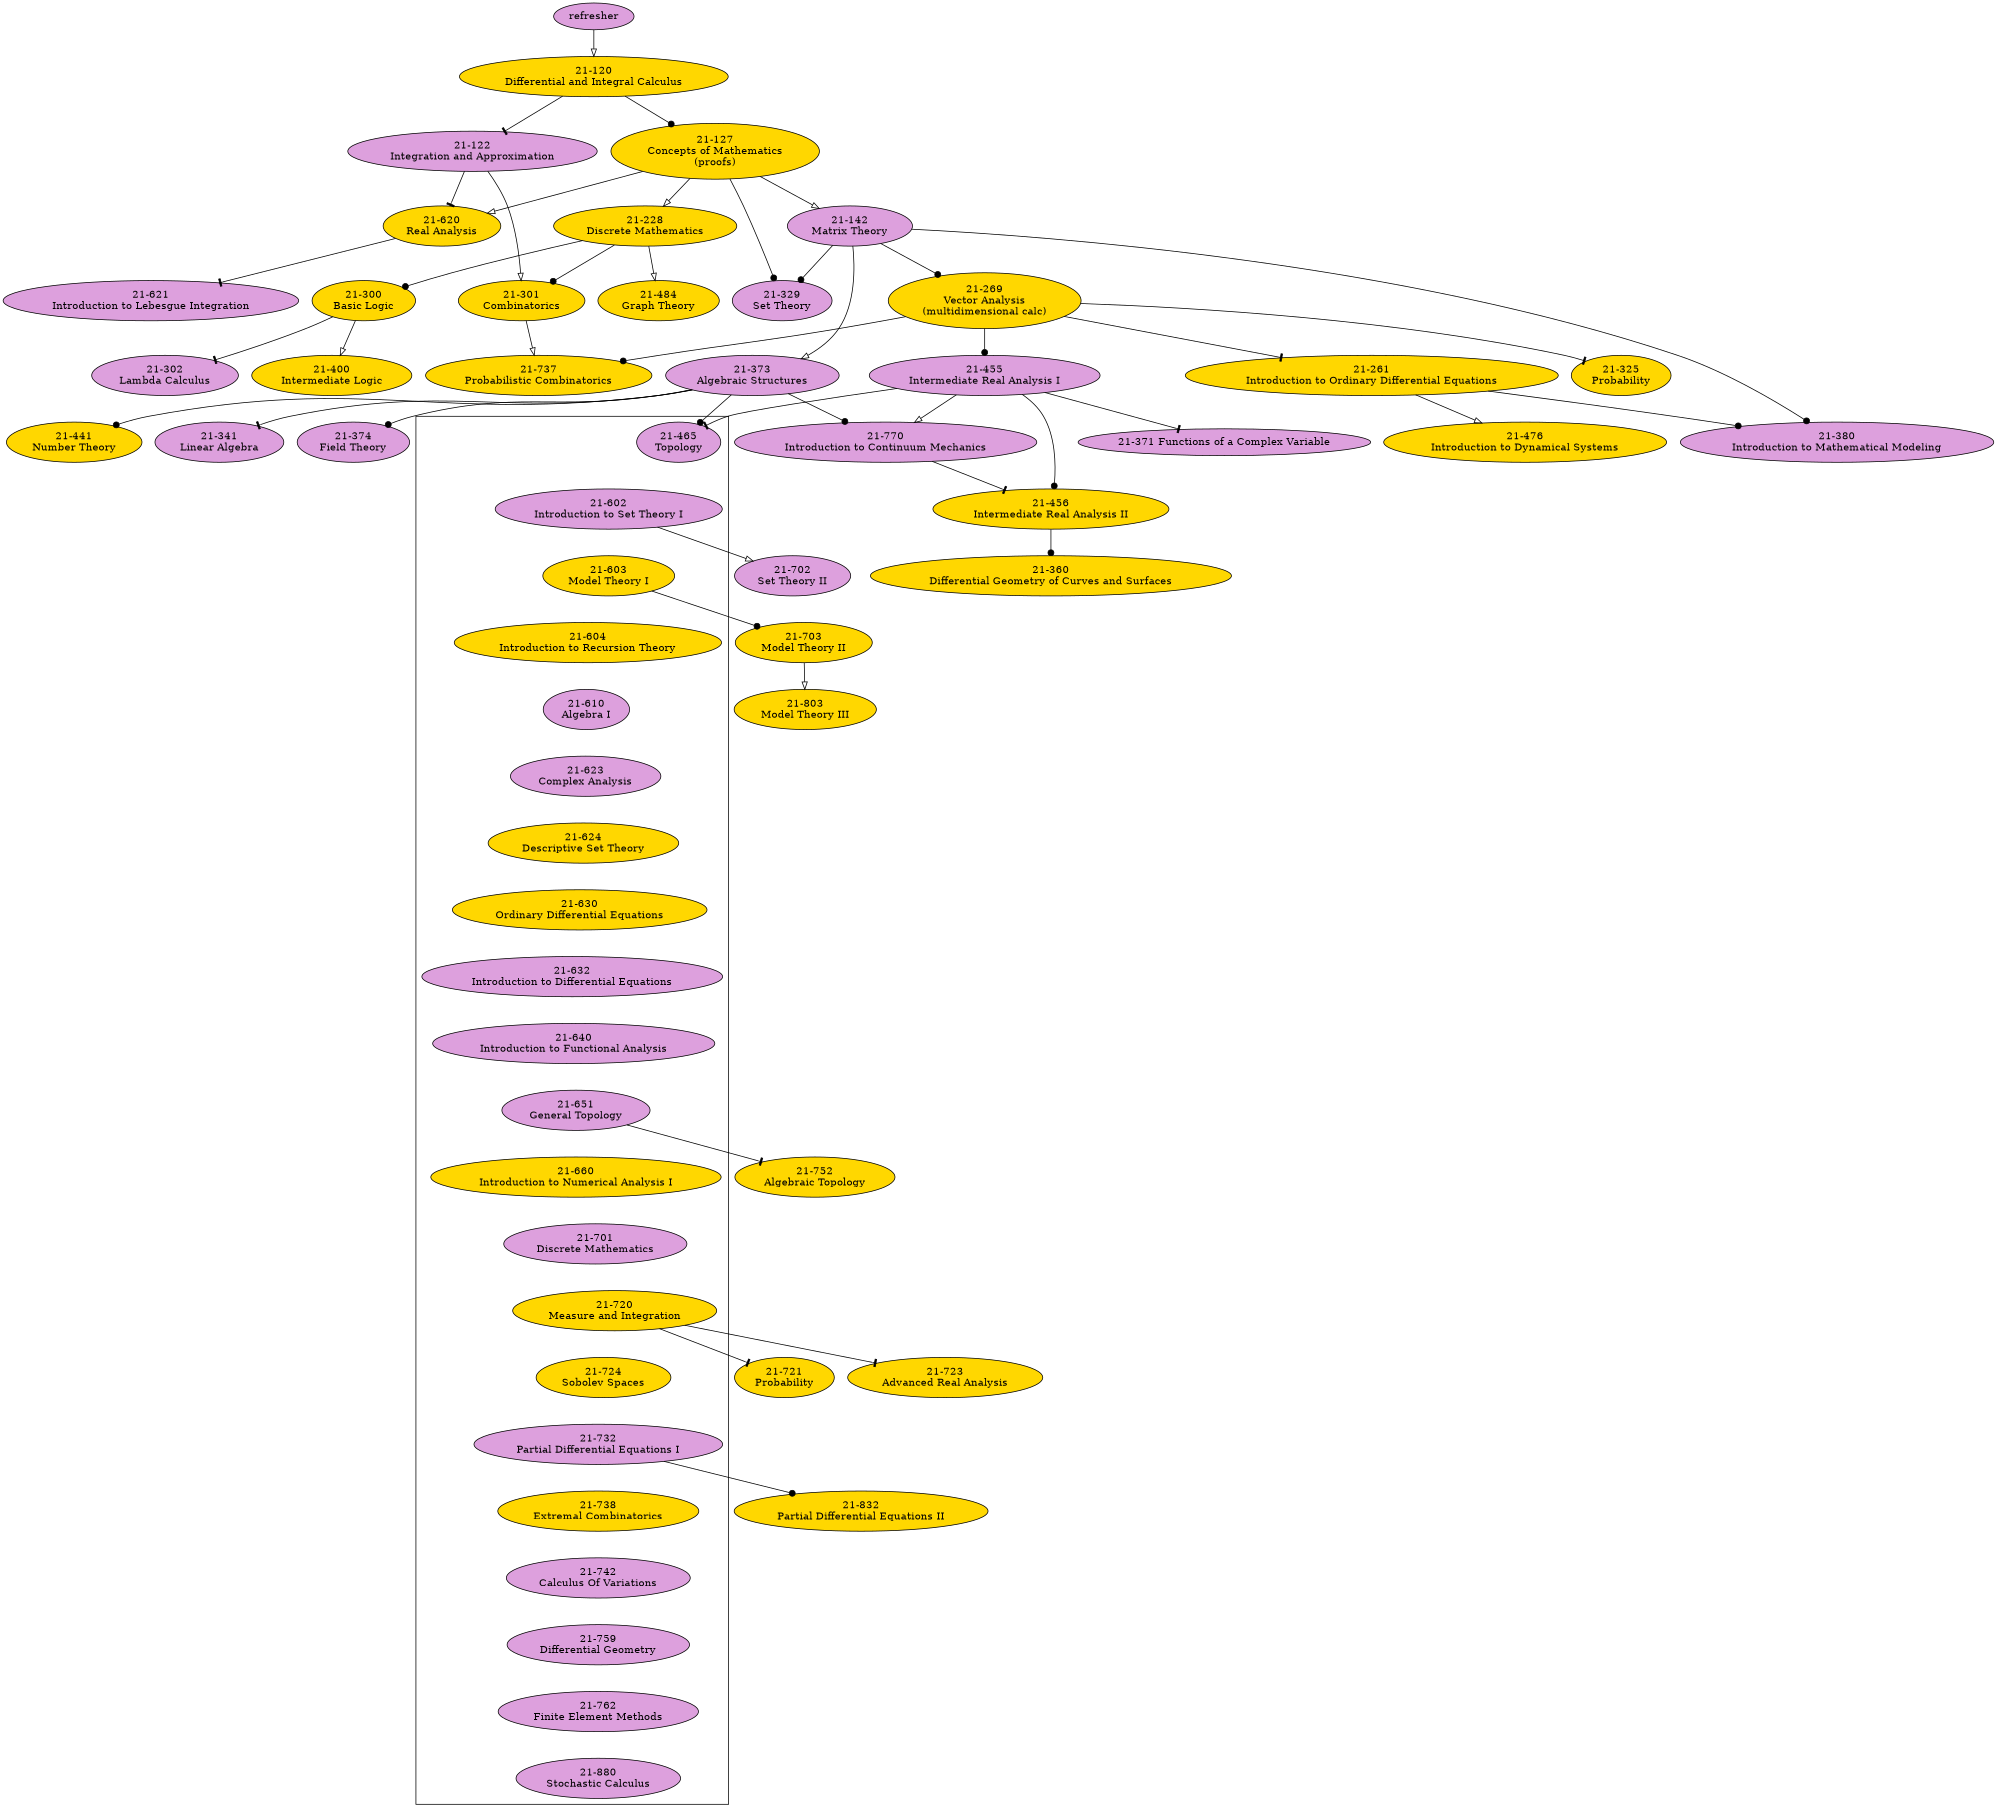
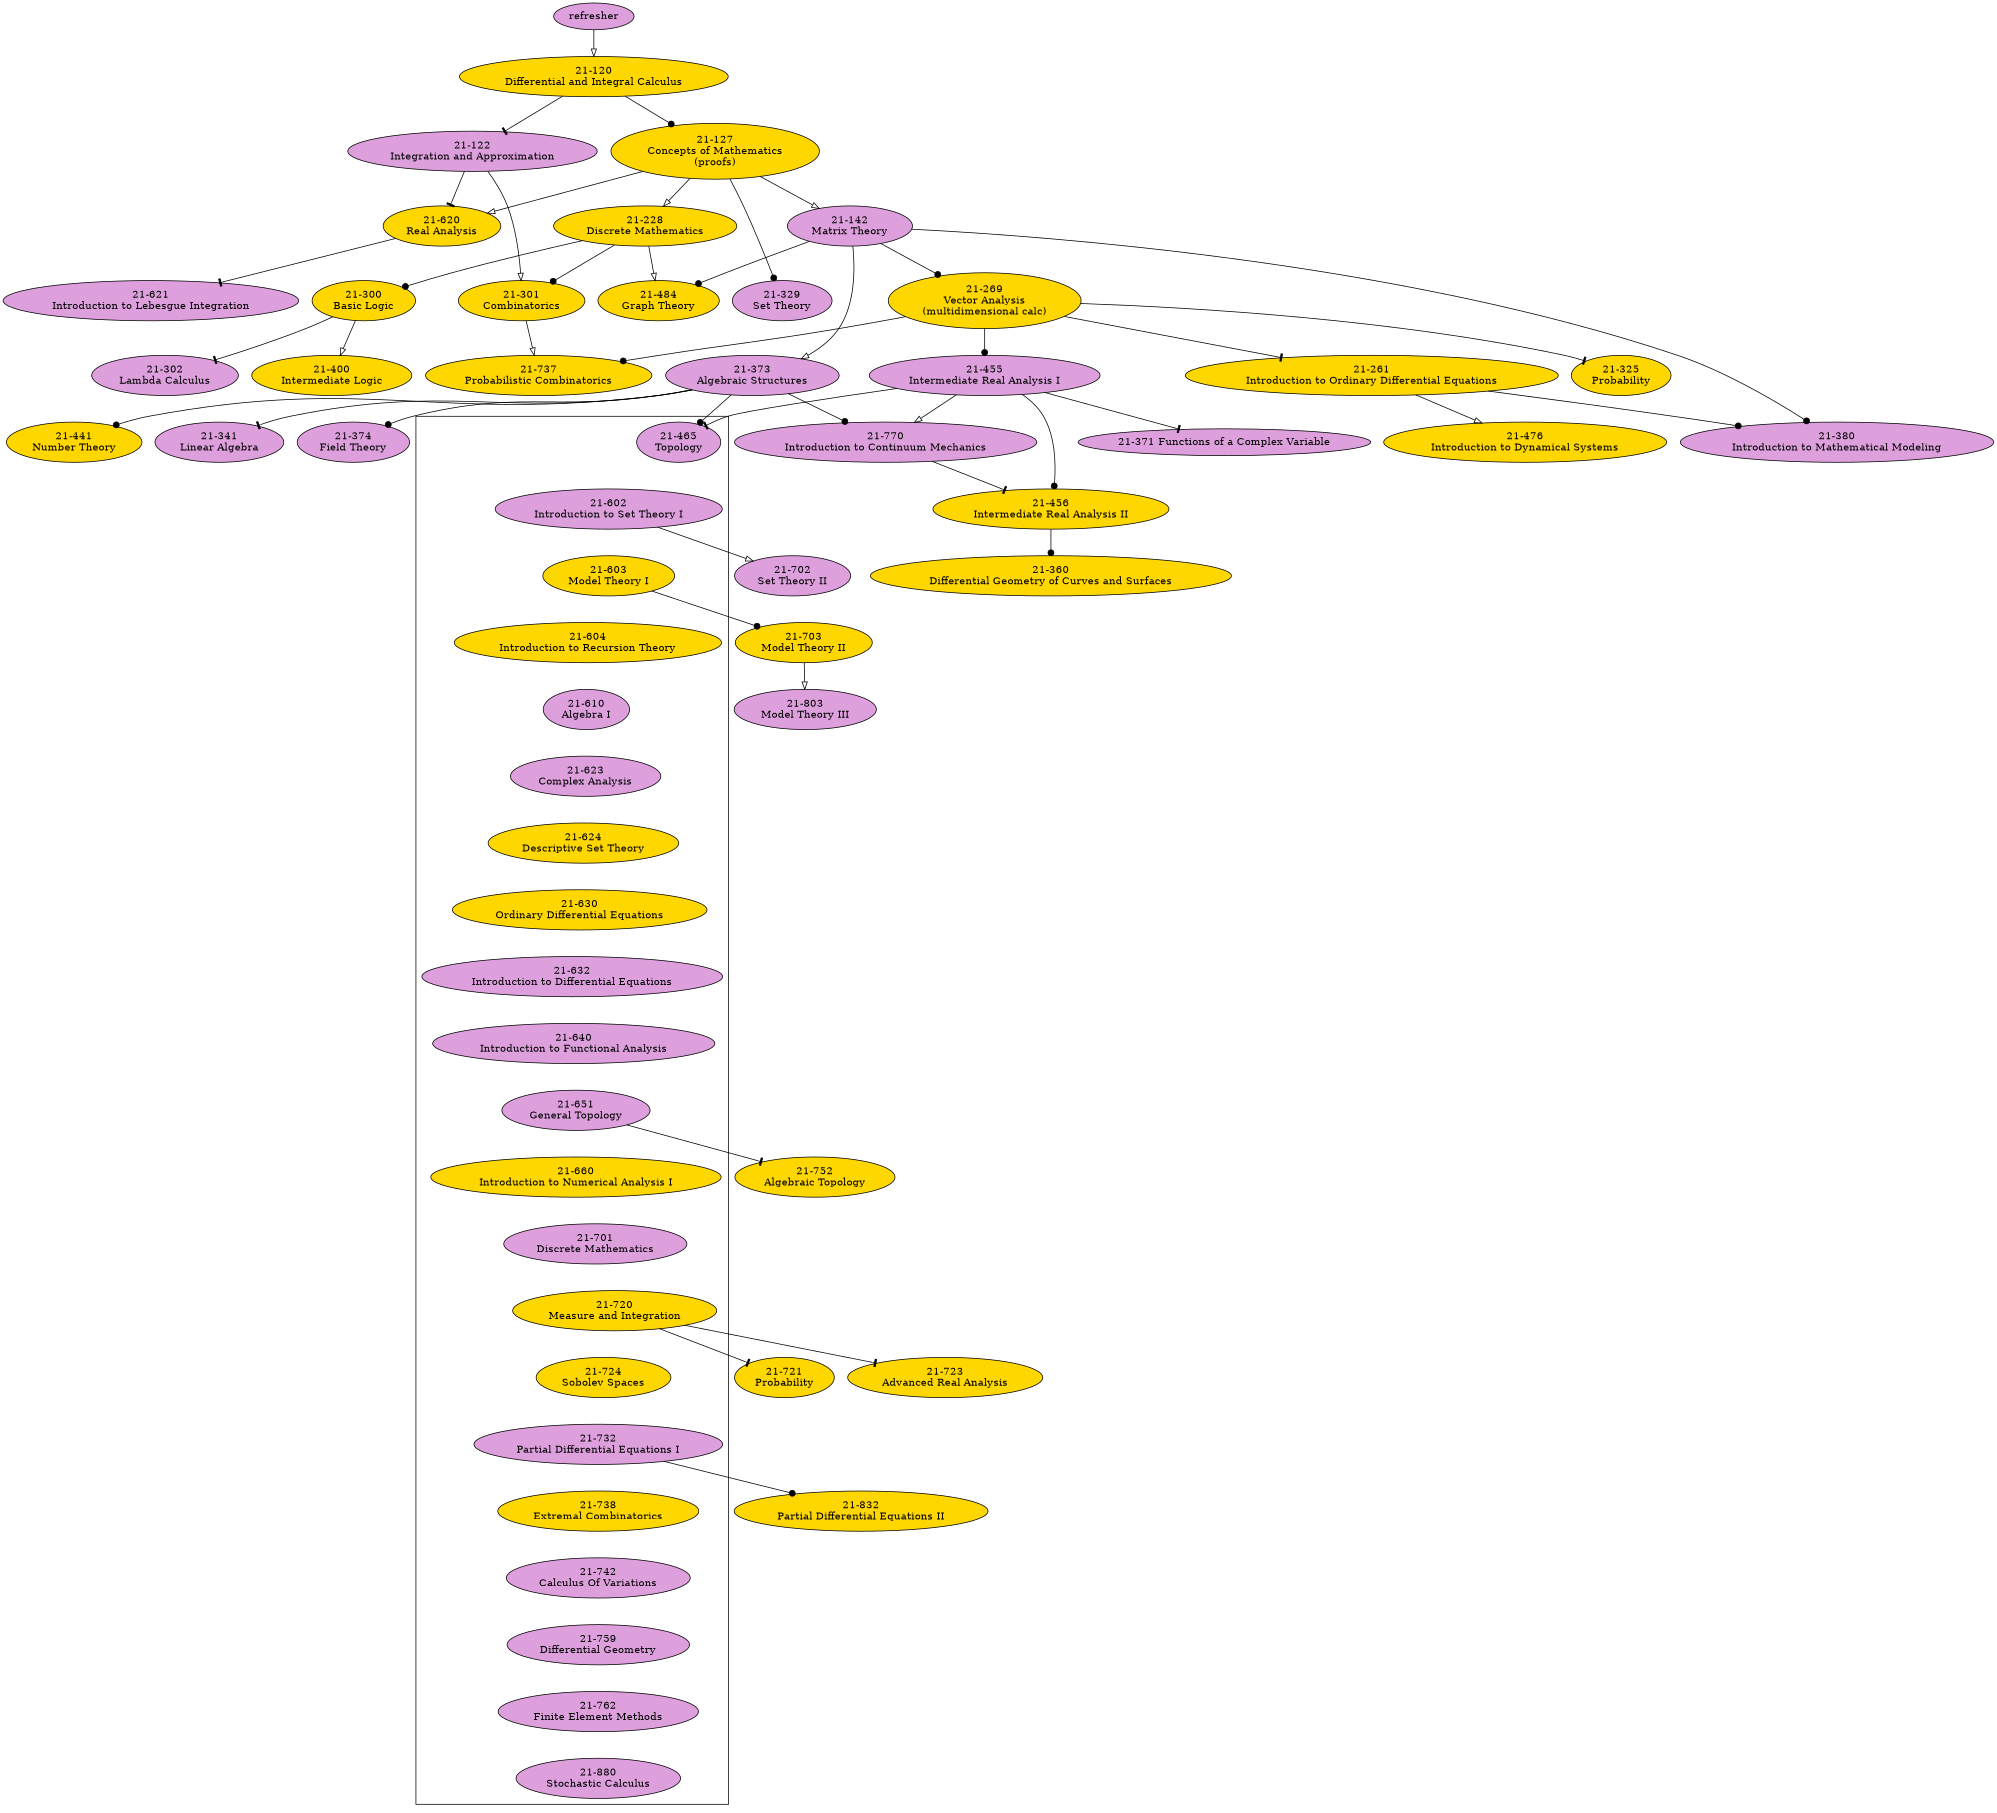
edge "21-142 Matrix Theory" -> "21-329 Set Theory": now "21-142 Matrix Theory" -> "21-484 Graph Theory"
node "21-803 Model Theory III": fillcolor gold -> plum
